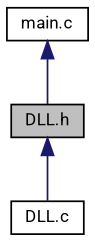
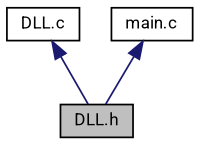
edge "DLL.c" -> "DLL.h": reversed
